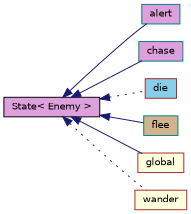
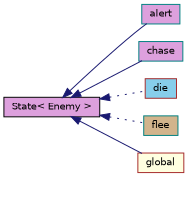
edge "flee" -> "State< Enemy >": style solid -> dotted
node "wander": removed
